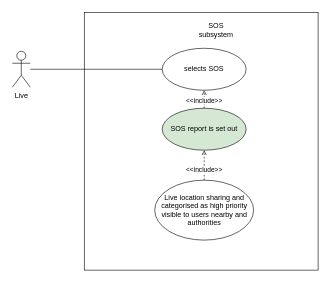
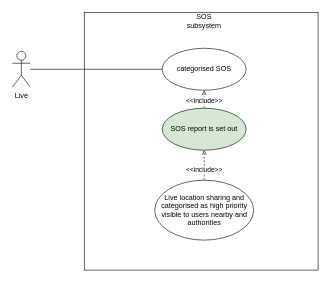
node "SOS subsystem": moved (216, 30) -> (204, 21)
node "selects SOS": label "selects SOS" -> "categorised SOS"
